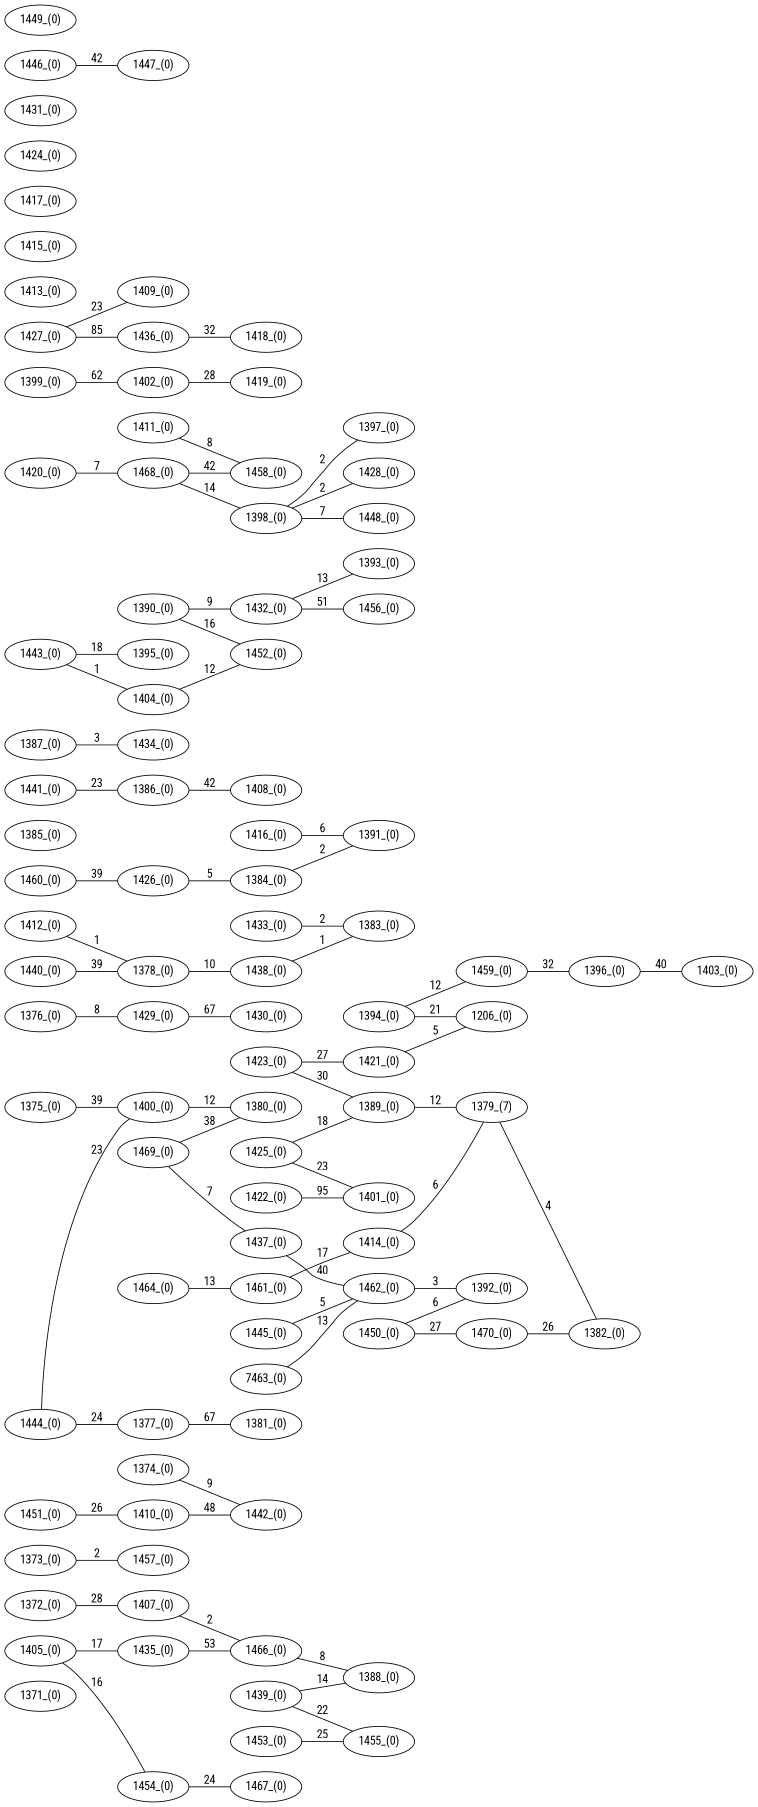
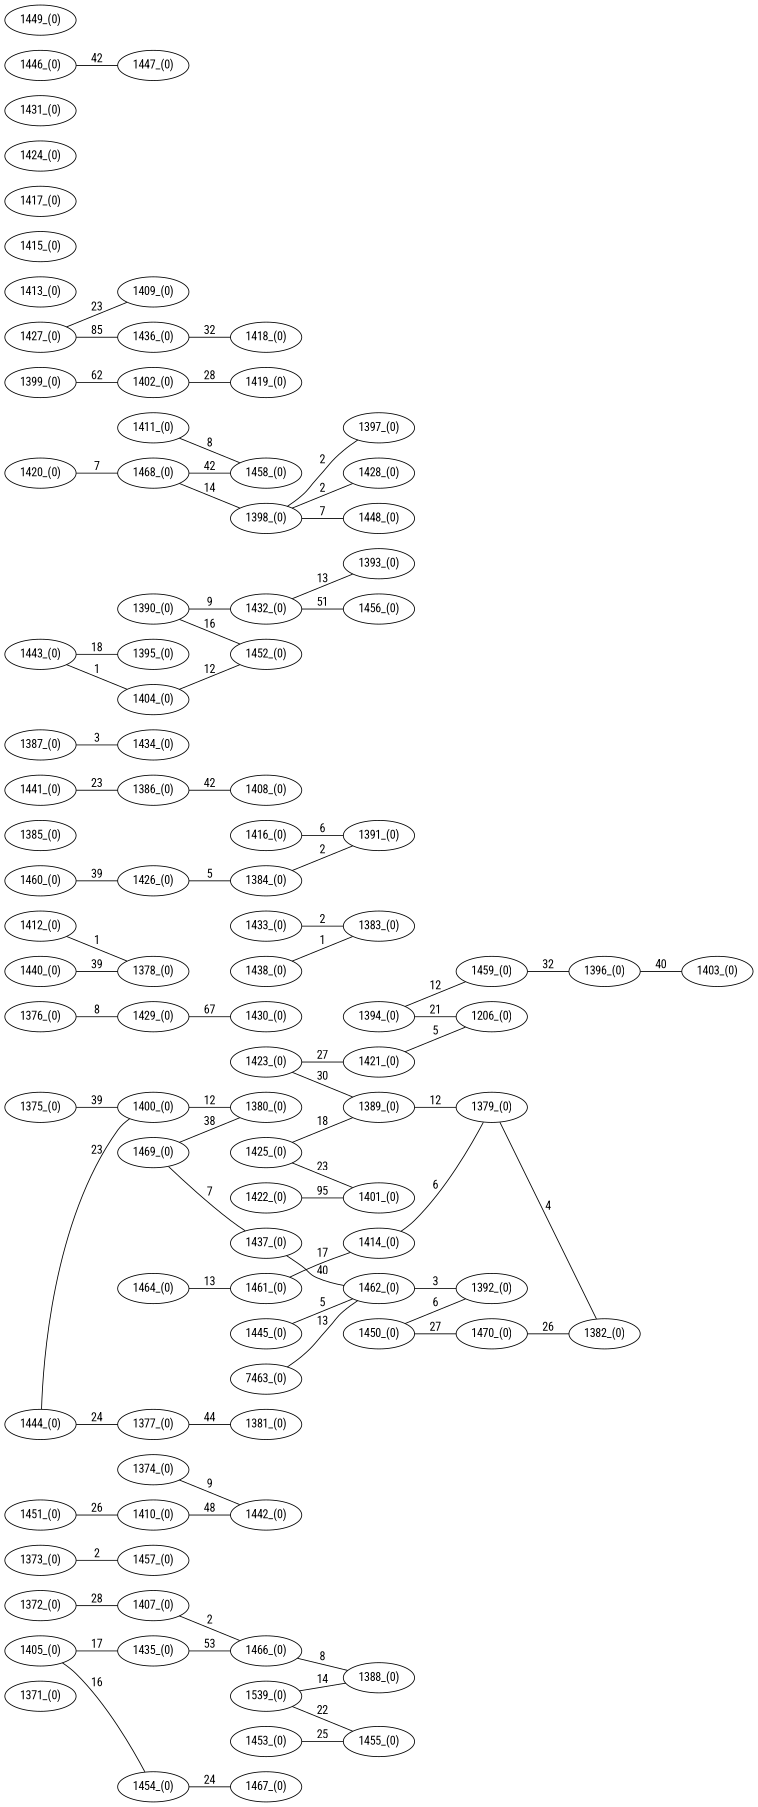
edge "1378_(0)" -- "1438_(0)": removed, label "10"
node "1379_(7)": label "1379_(7)" -> "1379_(0)"
edge "1377_(0)" -- "1381_(0)": label "67" -> "44"
node "1439_(0)": label "1439_(0)" -> "1539_(0)"
